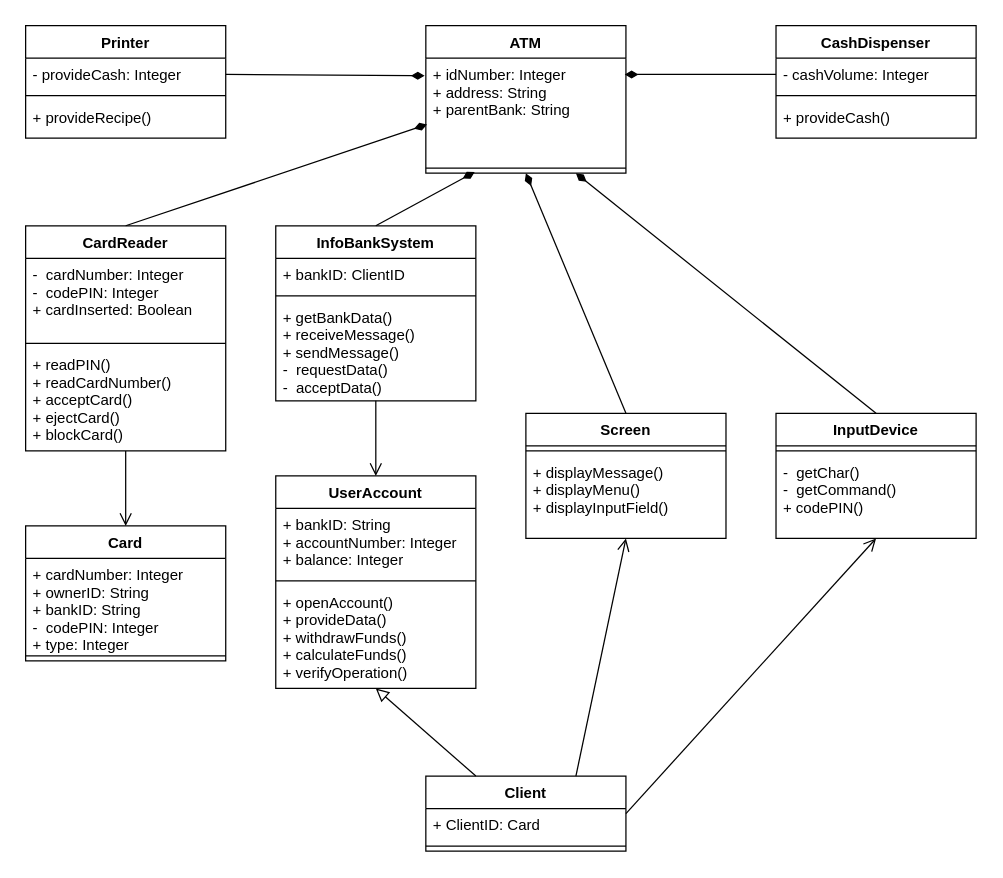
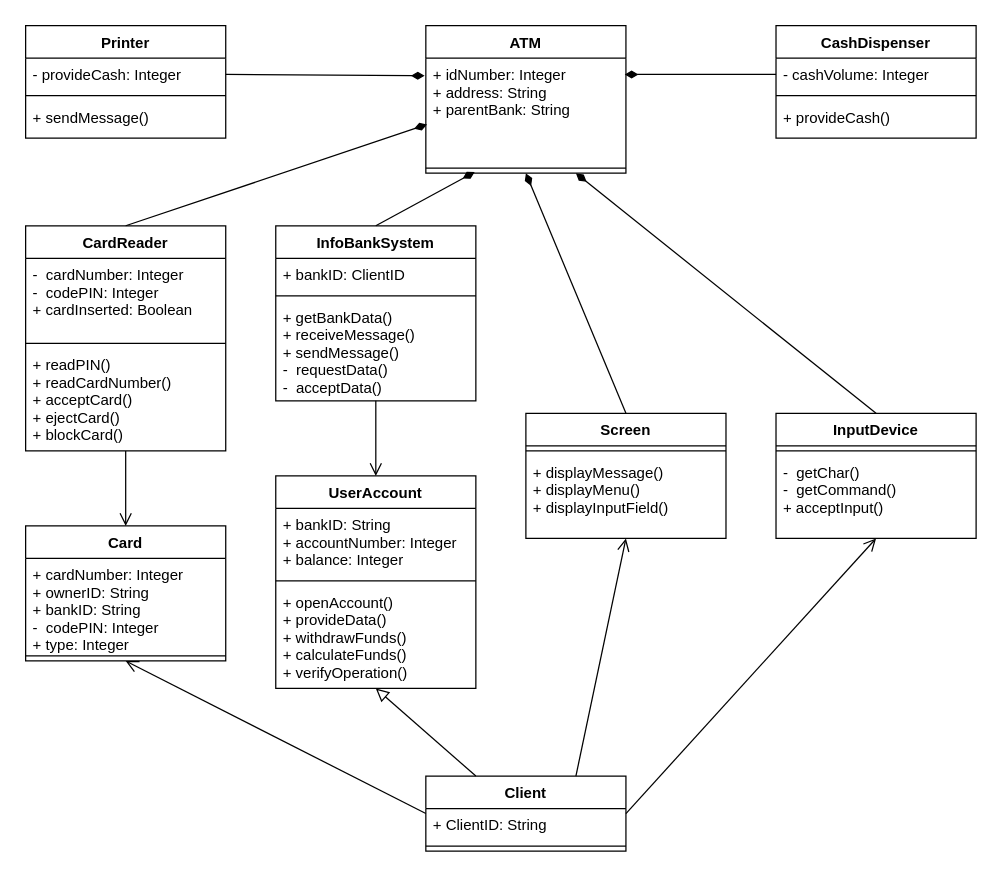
node "+ provideRecipe()": label "+ provideRecipe()" -> "+ sendMessage()"
node "- getChar() - getCommand() + codePIN()": label "- getChar() - getCommand() + codePIN()" -> "- getChar() - getCommand() + acceptInput()"
edge "Client" -> "Card": added
node "+ ClientID: Card": label "+ ClientID: Card" -> "+ ClientID: String"
